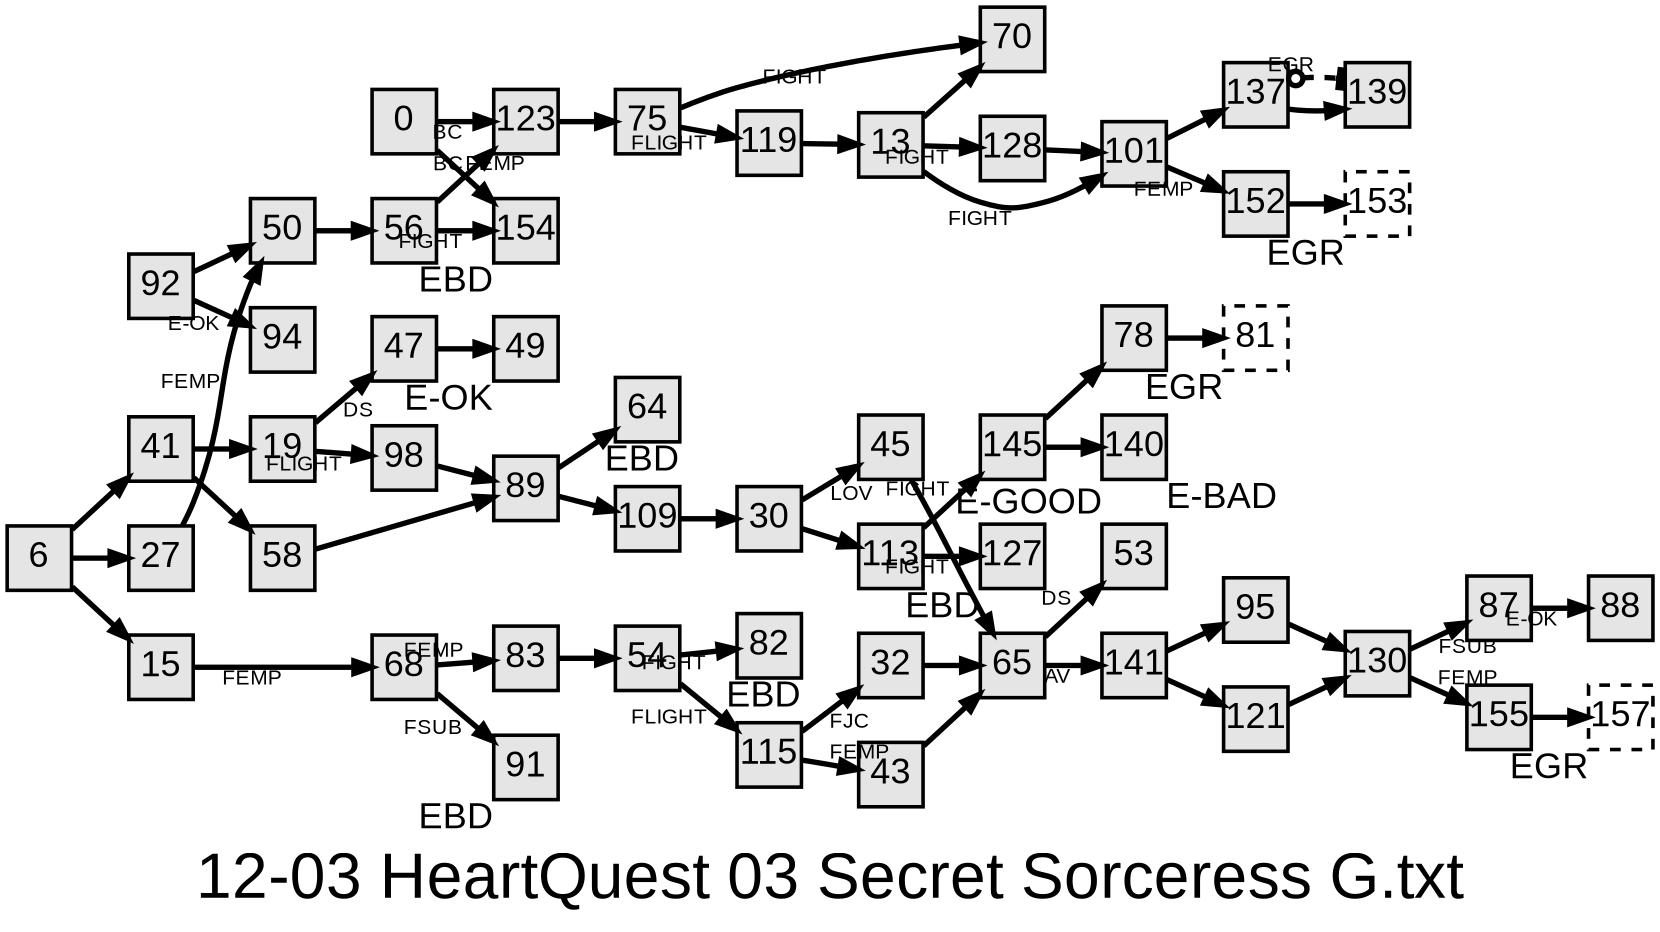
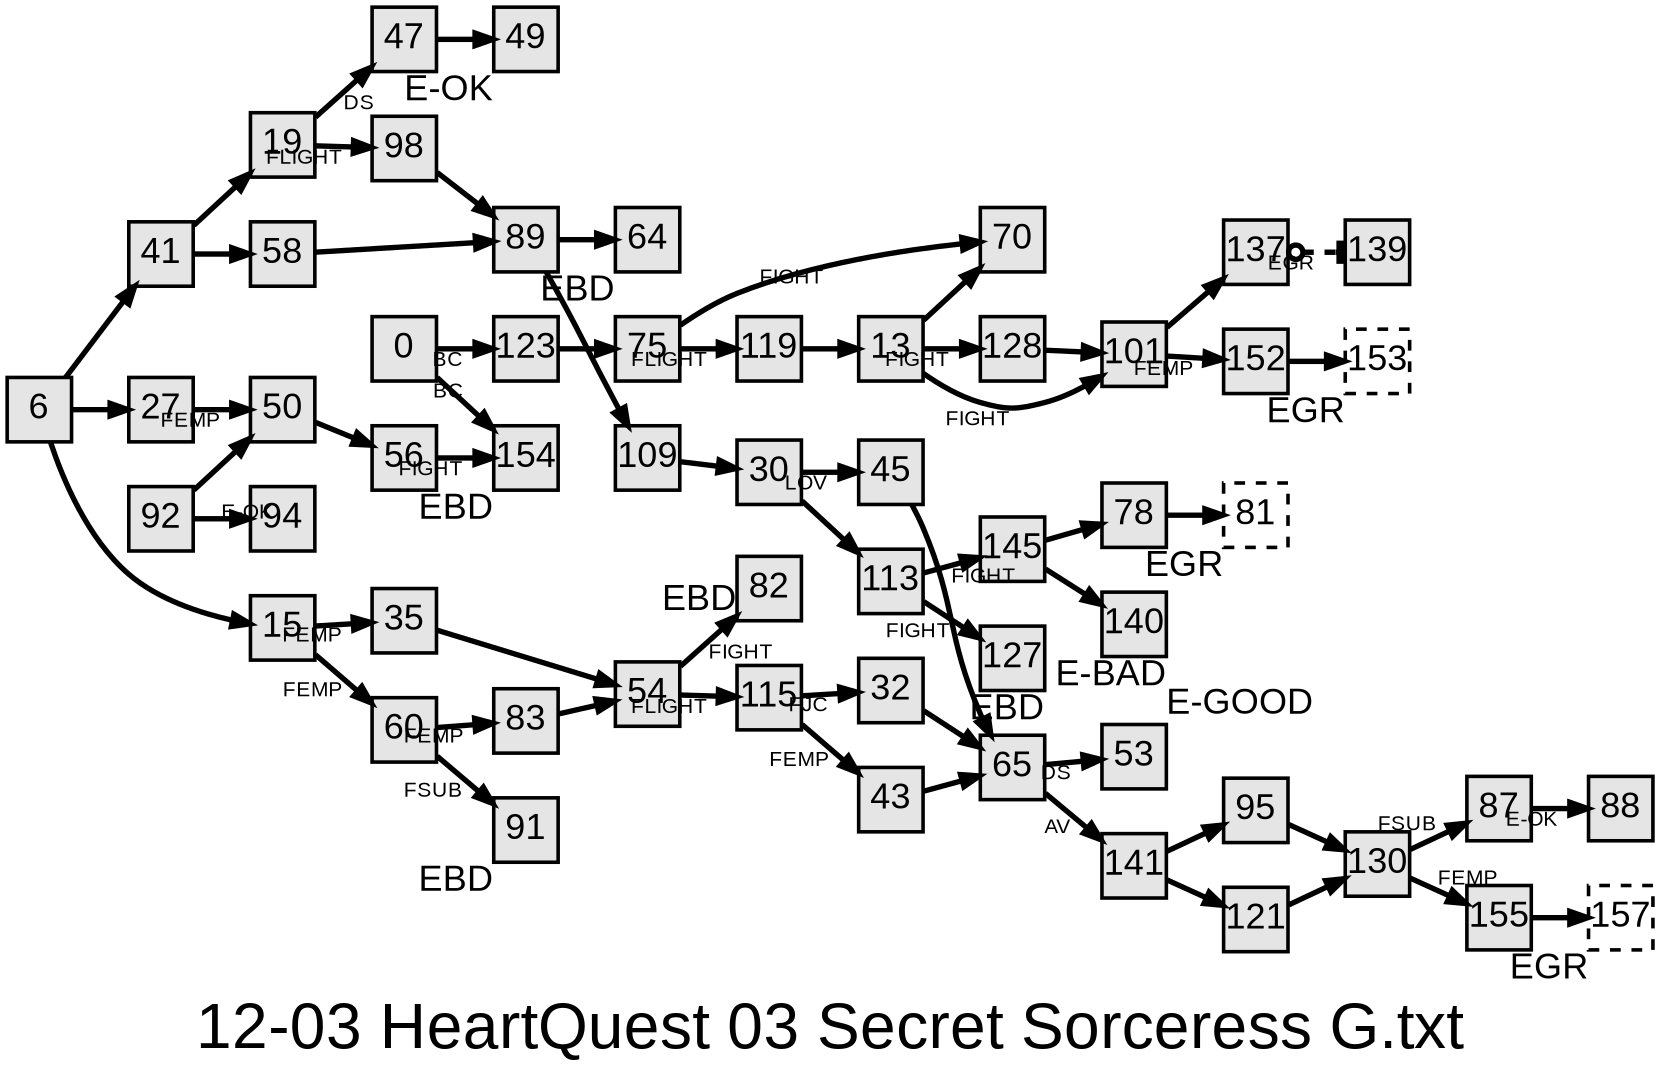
edge "137" -> "139": removed
edge "56" -> "123": removed, label "FEMP"
node "35": added
node "68": label "68" -> "60"
